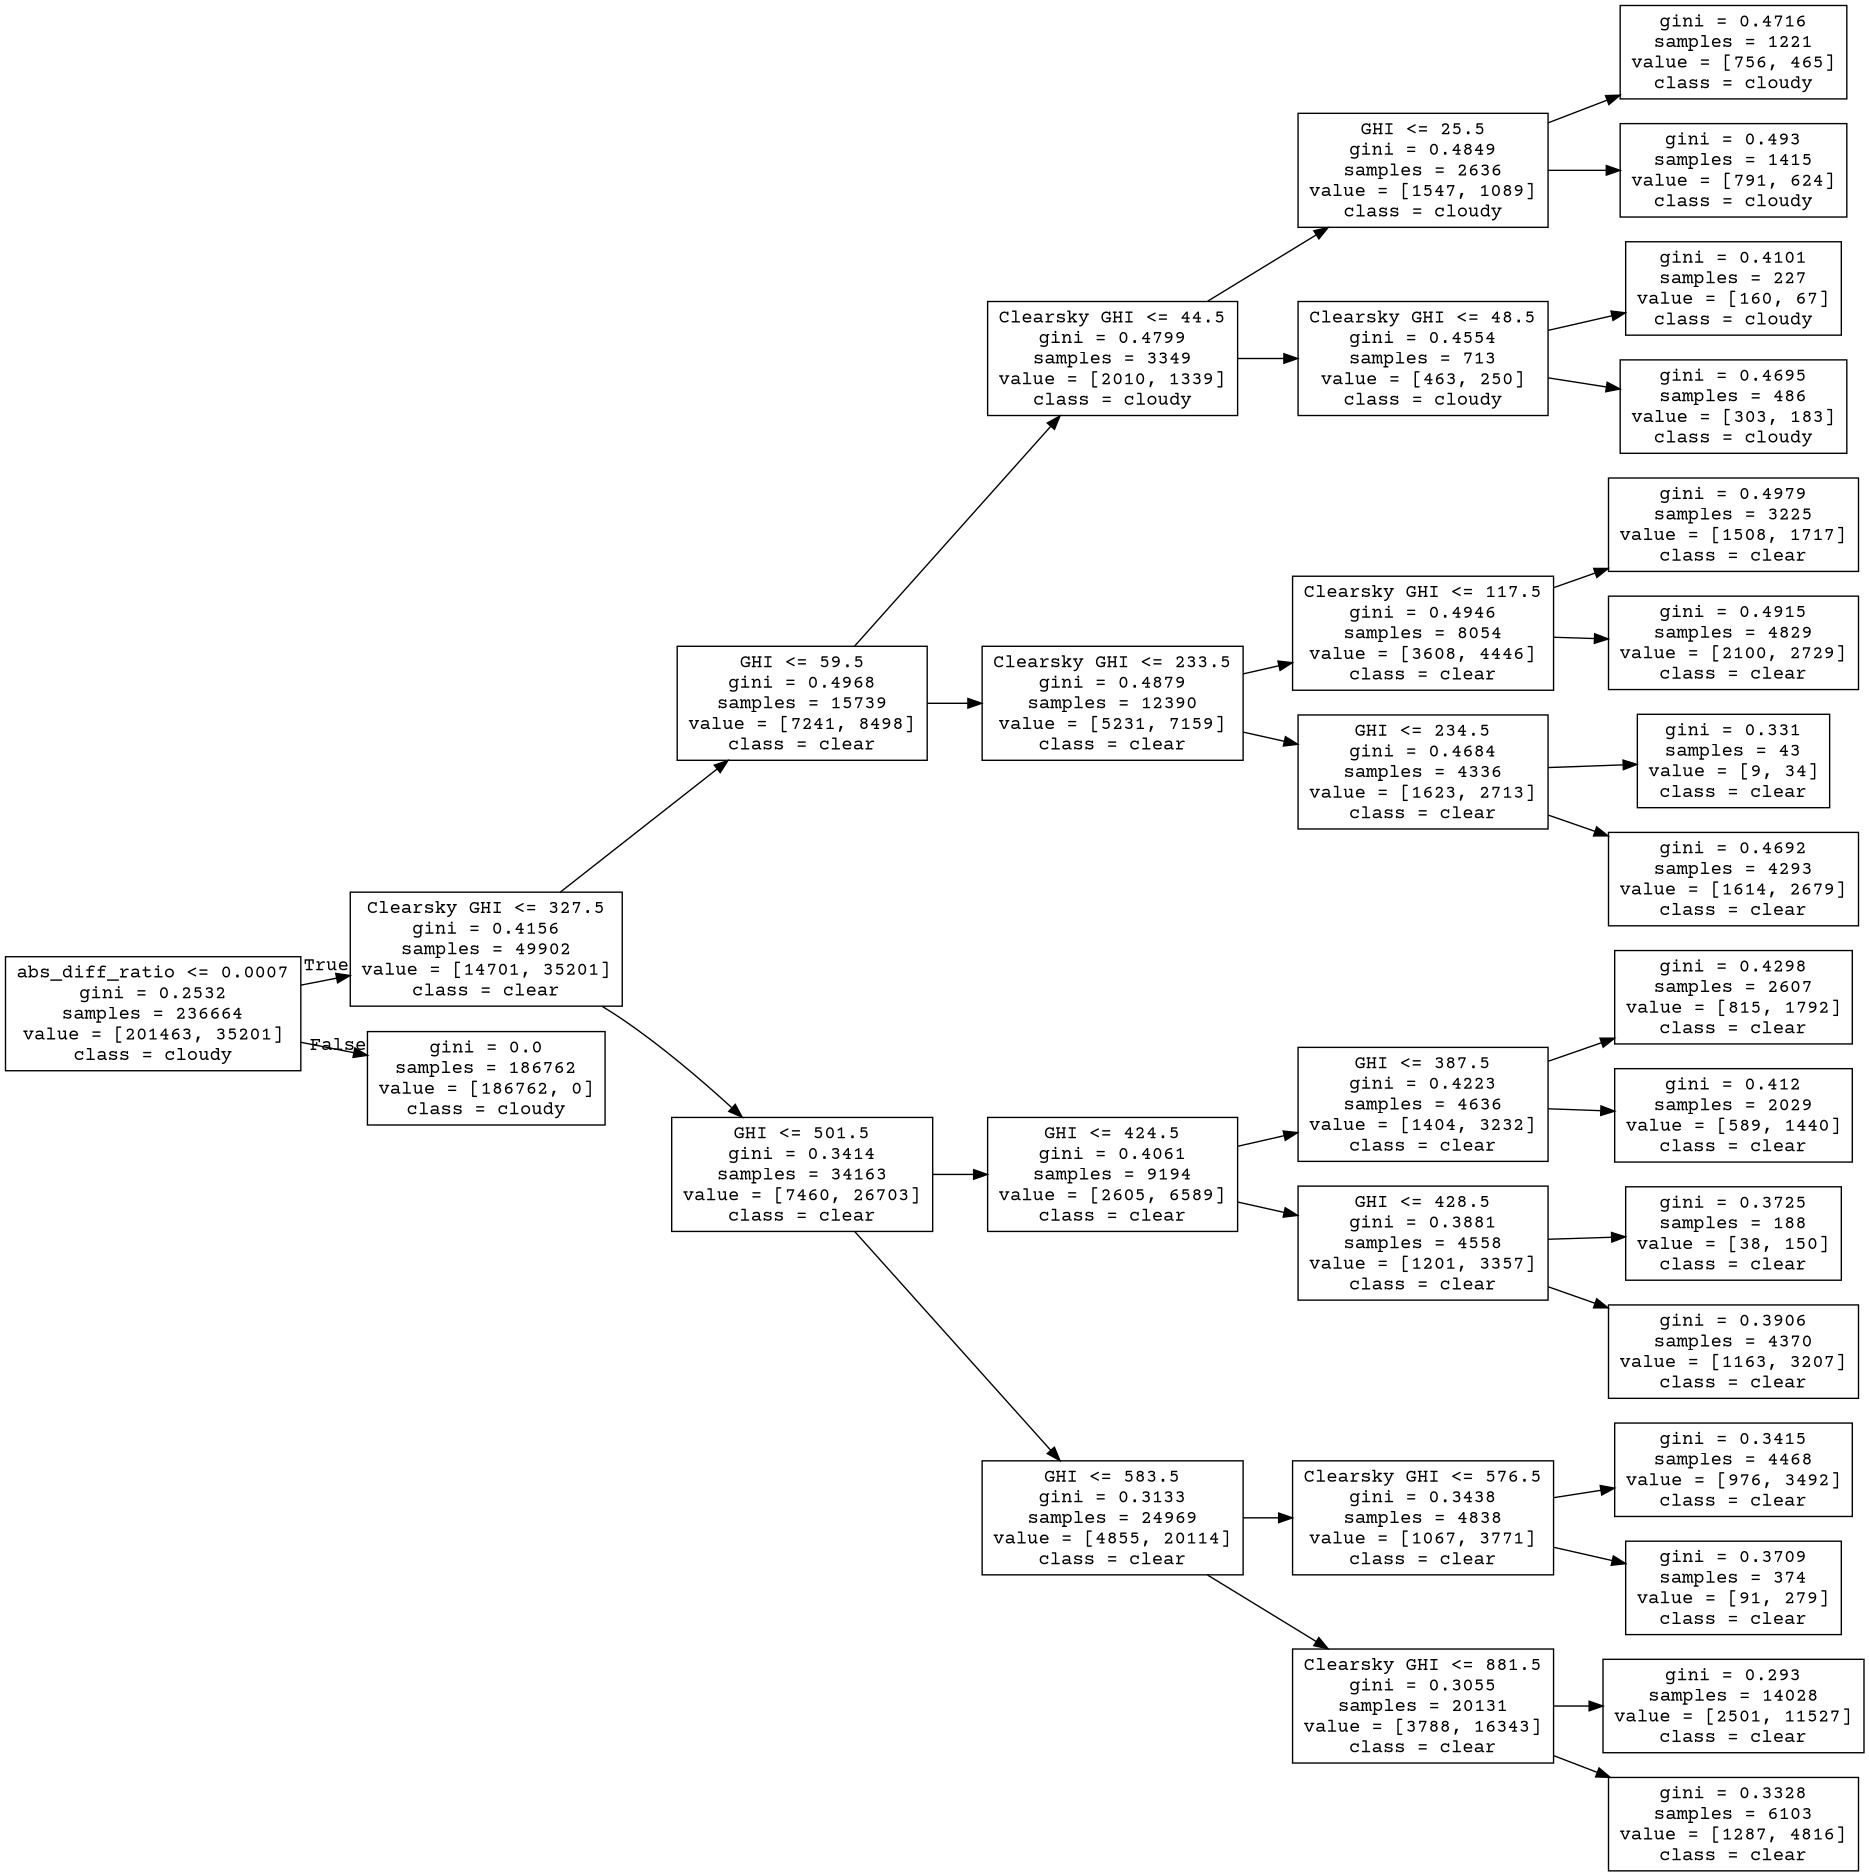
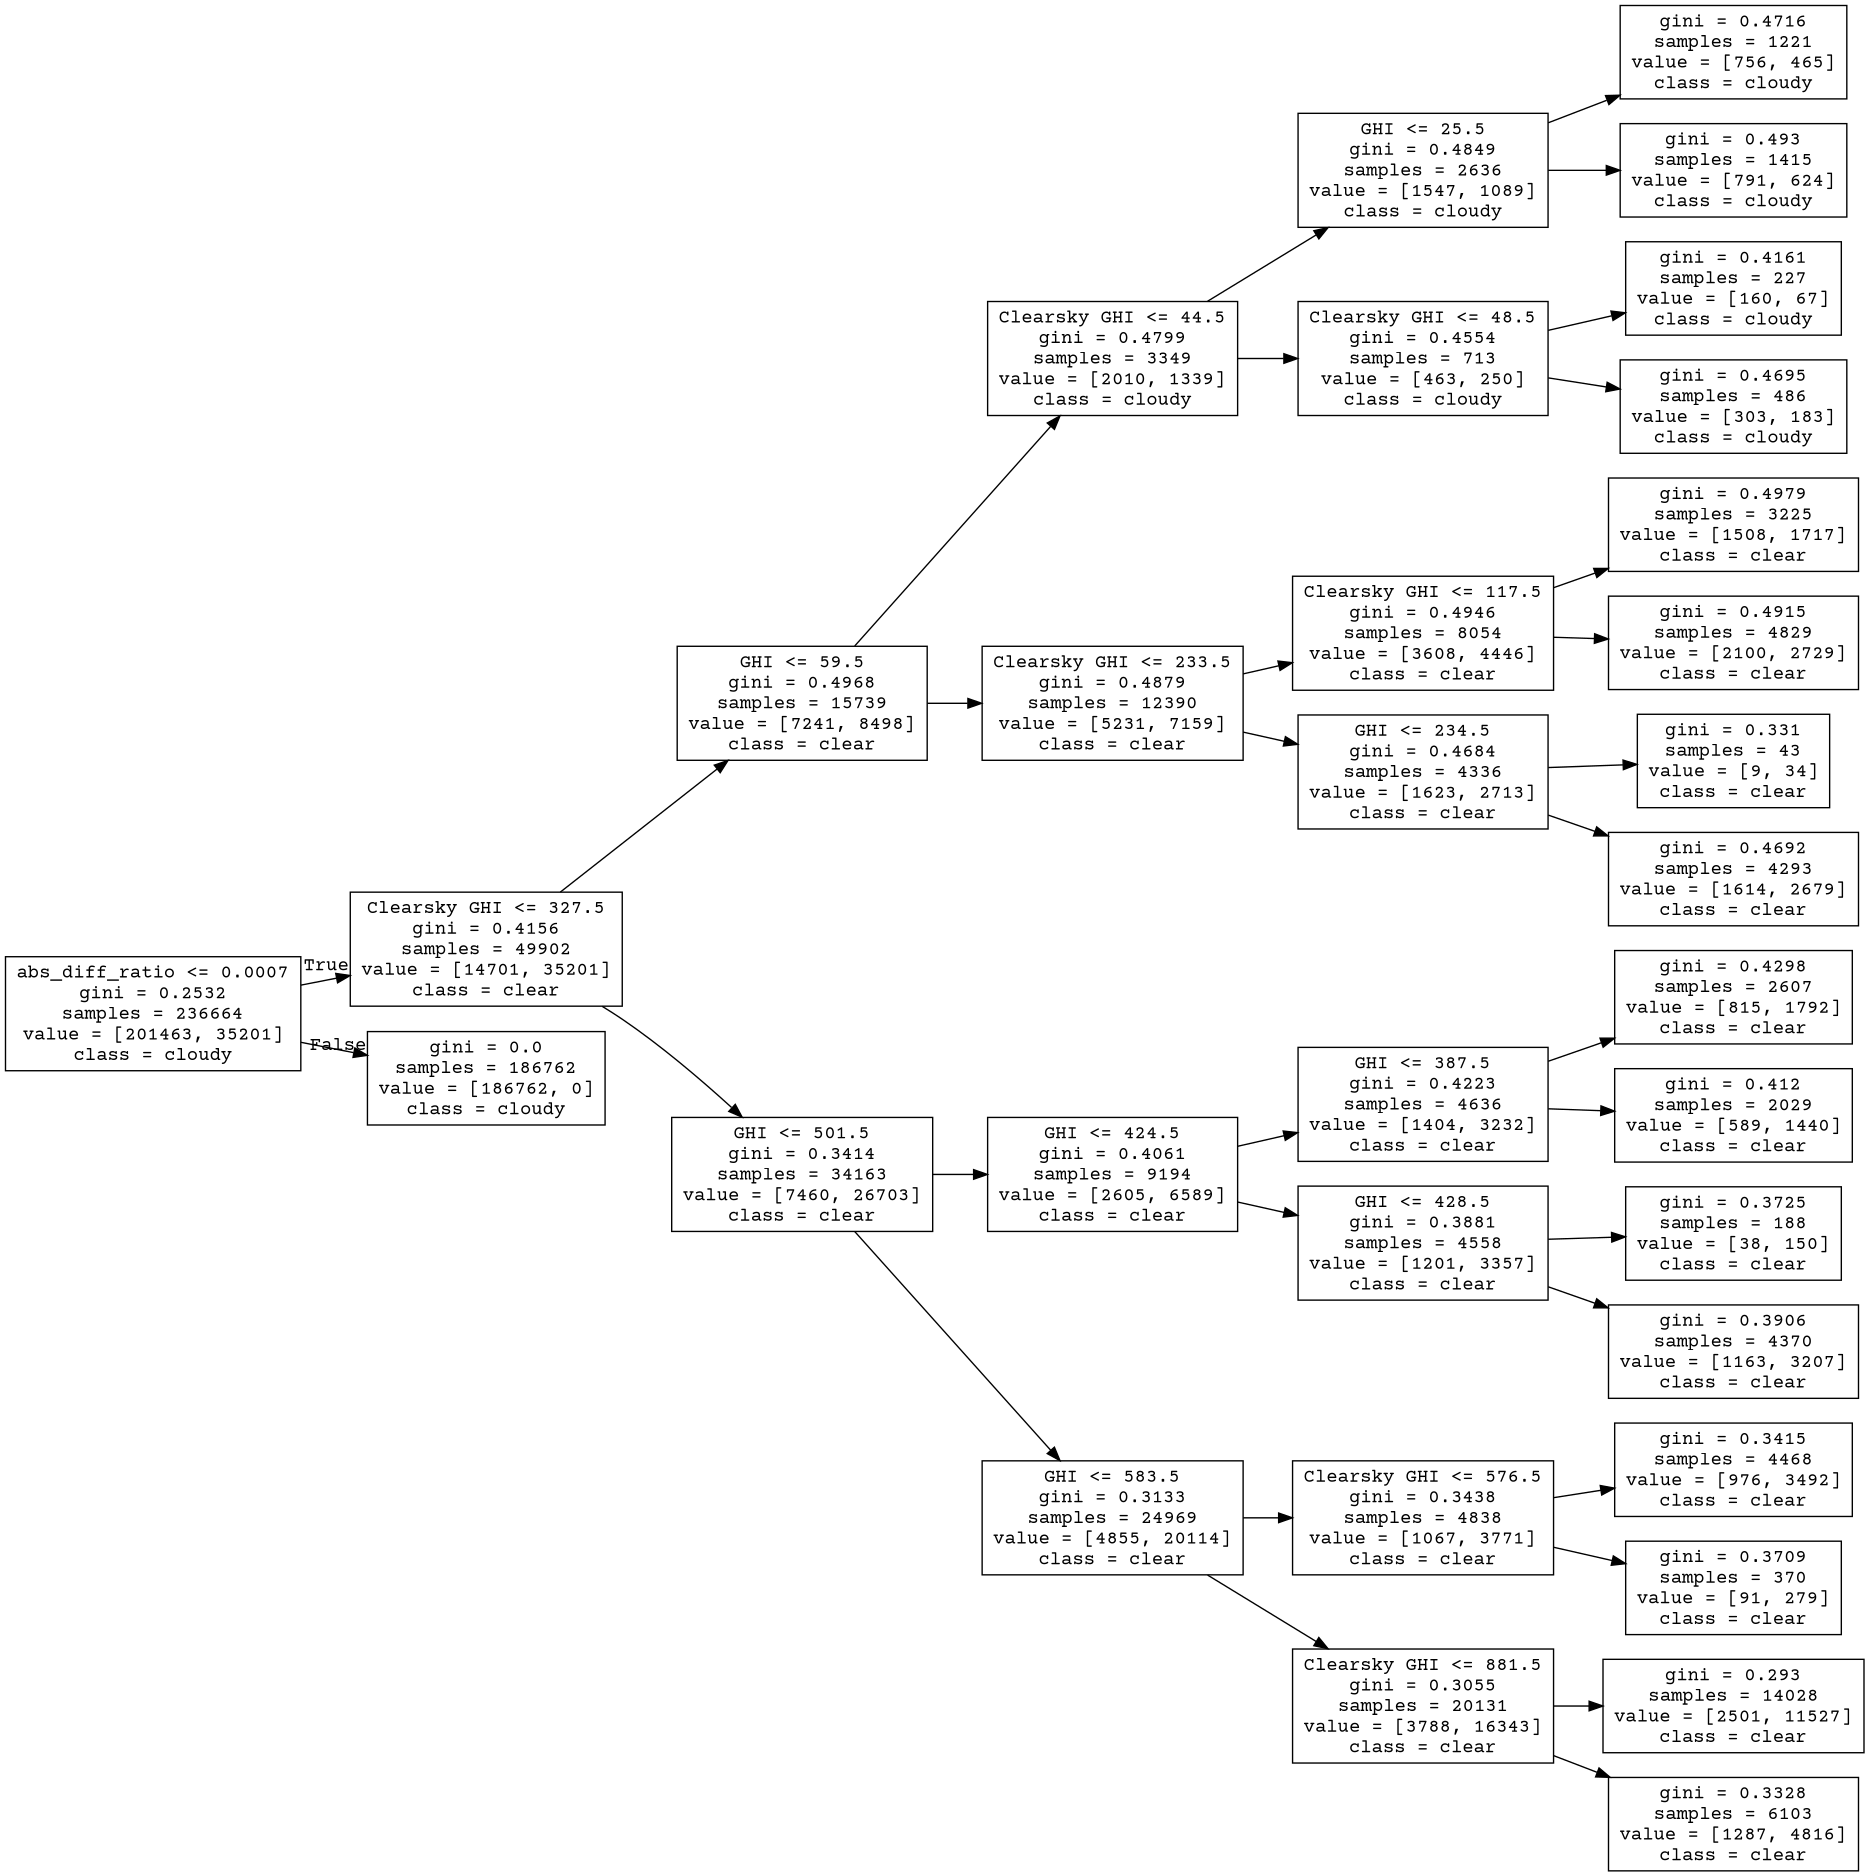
node "gini = 0.4101 samples = 227 value = [160, 67] class = cloudy": label "gini = 0.4101 samples = 227 value = [160, 67] class = cloudy" -> "gini = 0.4161 samples = 227 value = [160, 67] class = cloudy"
node "gini = 0.3709 samples = 374 value = [91, 279] class = clear": label "gini = 0.3709 samples = 374 value = [91, 279] class = clear" -> "gini = 0.3709 samples = 370 value = [91, 279] class = clear"
